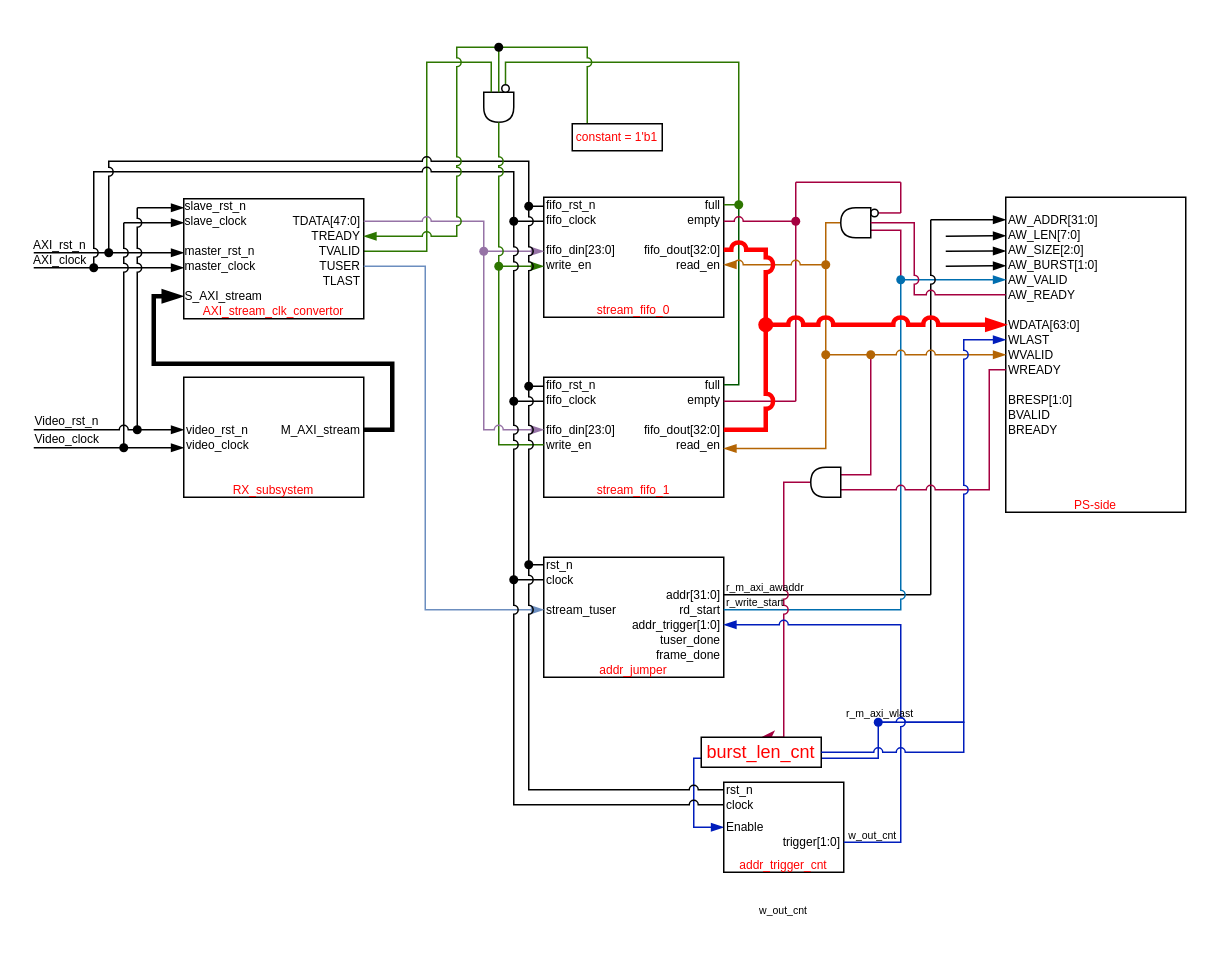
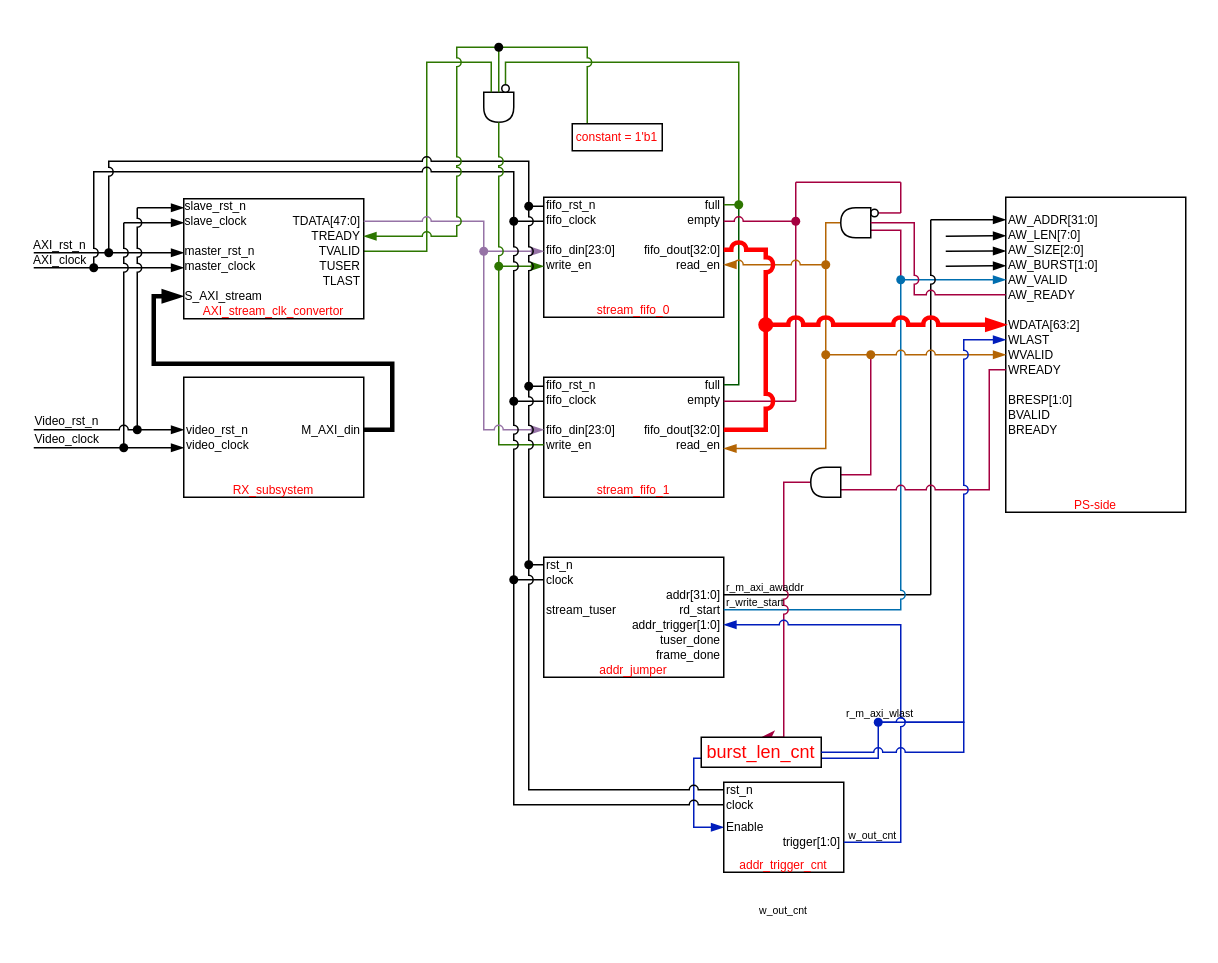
node "WDATA[63:0]": label "WDATA[63:0]" -> "WDATA[63:2]"
node "M_AXI_stream": label "M_AXI_stream" -> "M_AXI_din"
edge "TUSER" -> "stream_tuser": removed
